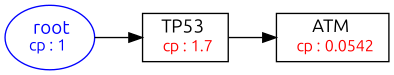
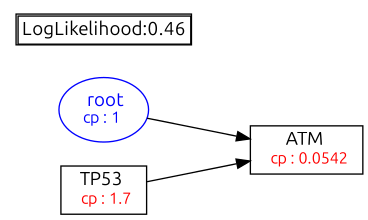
node "LogLikelihood:0.46": added
edge "root" -> "TP53": now "root" -> "ATM"
